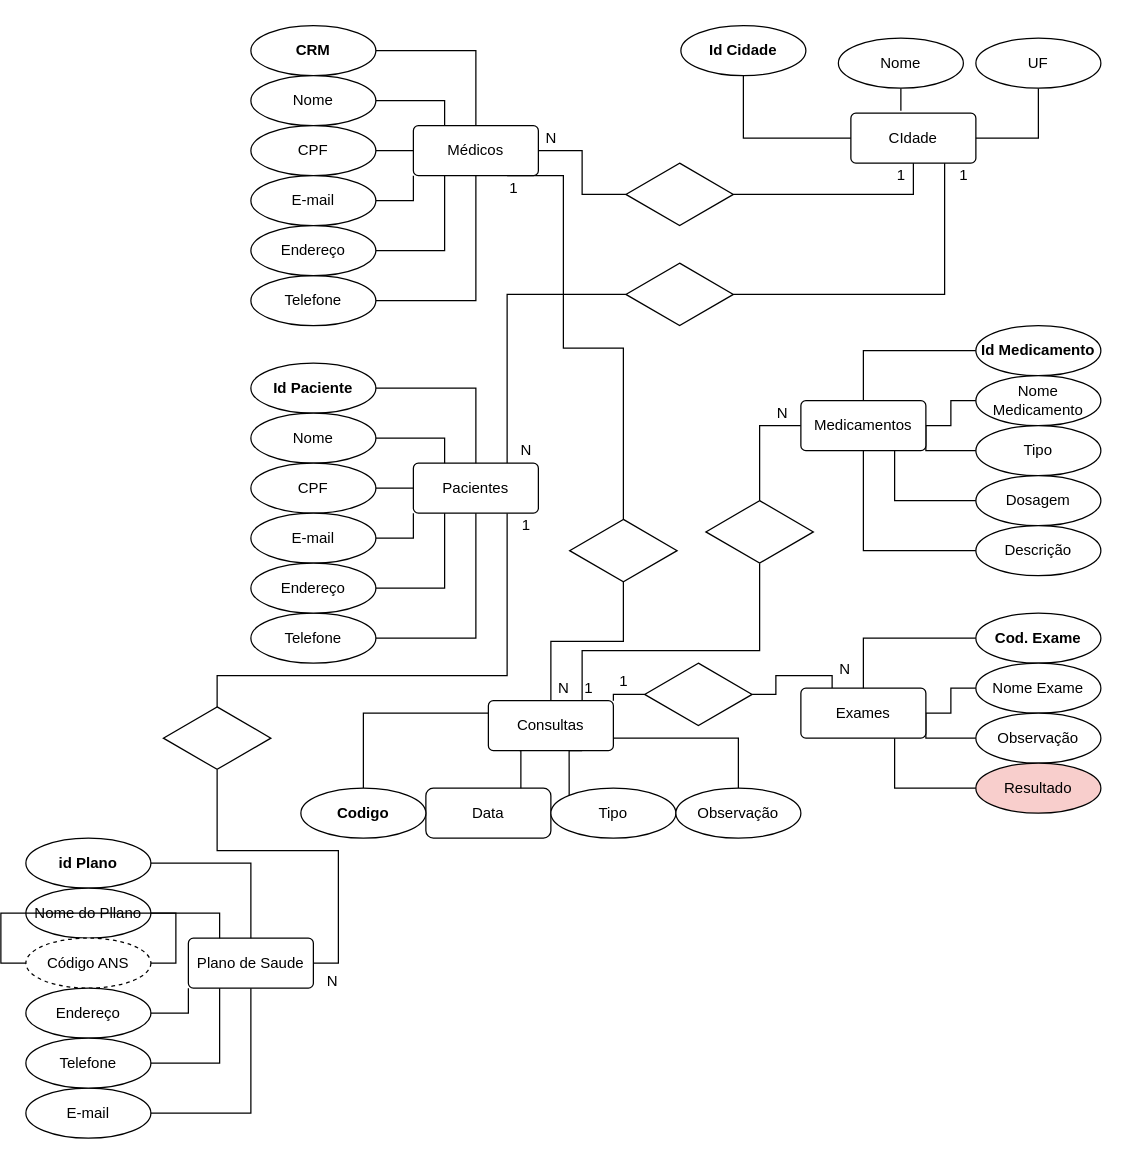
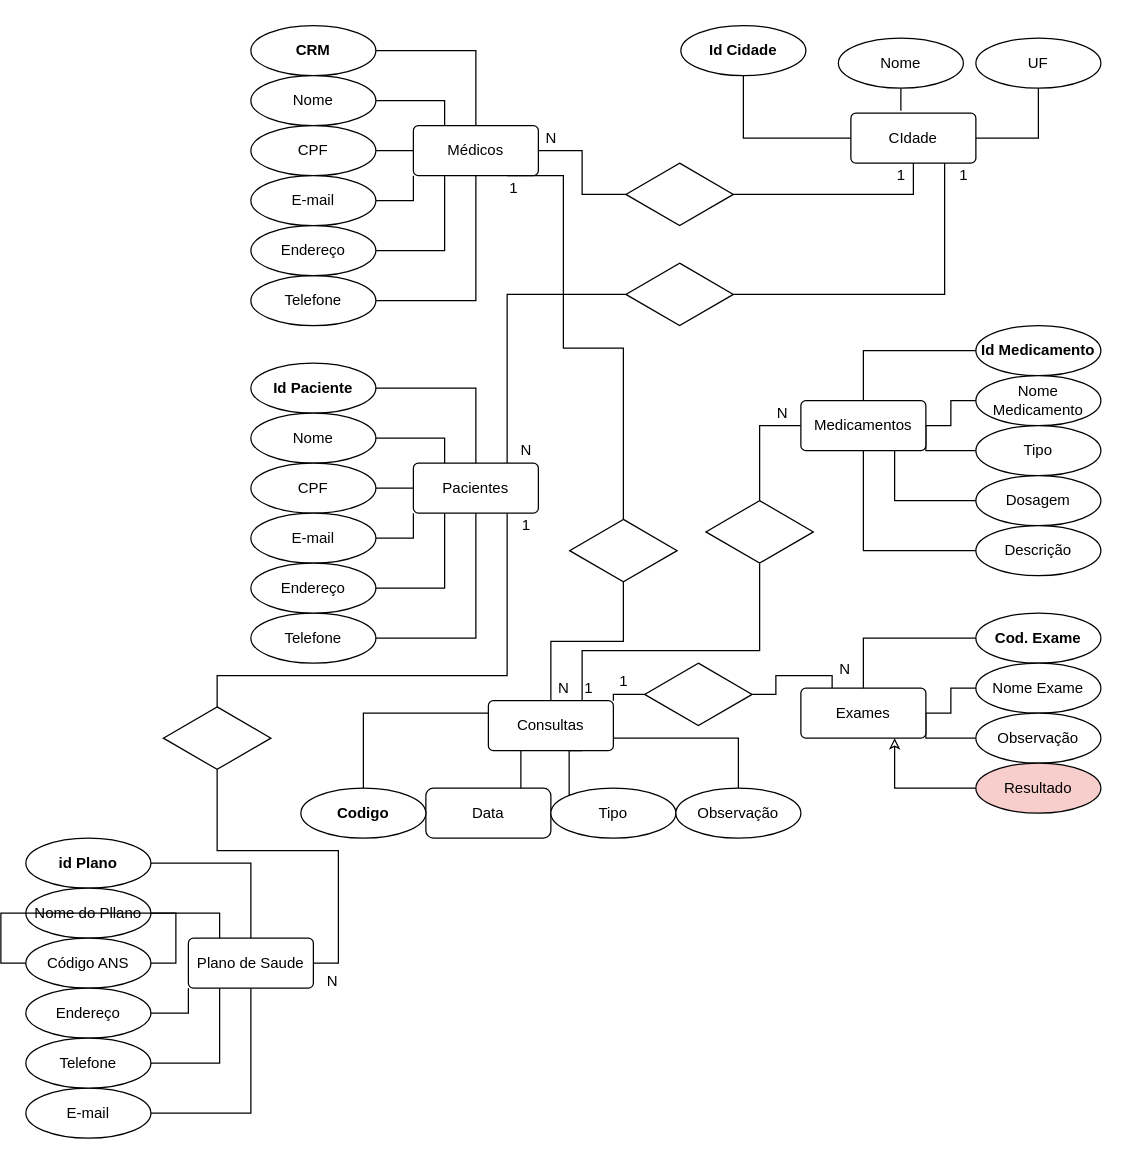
edge "Exames" -- "Resultado": arrowhead none -> classic
node "Código ANS": style dashed -> solid
